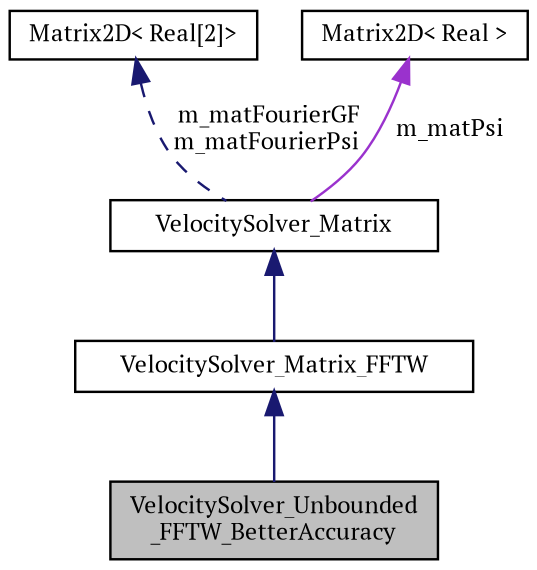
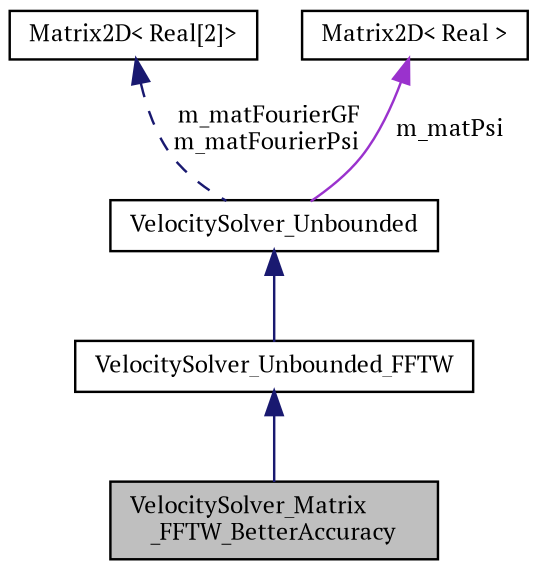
node "VelocitySolver_Matrix": label "VelocitySolver_Matrix" -> "VelocitySolver_Unbounded"
node "VelocitySolver_Matrix_FFTW": label "VelocitySolver_Matrix_FFTW" -> "VelocitySolver_Unbounded_FFTW"
node "VelocitySolver_Unbounded _FFTW_BetterAccuracy": label "VelocitySolver_Unbounded _FFTW_BetterAccuracy" -> "VelocitySolver_Matrix _FFTW_BetterAccuracy"
